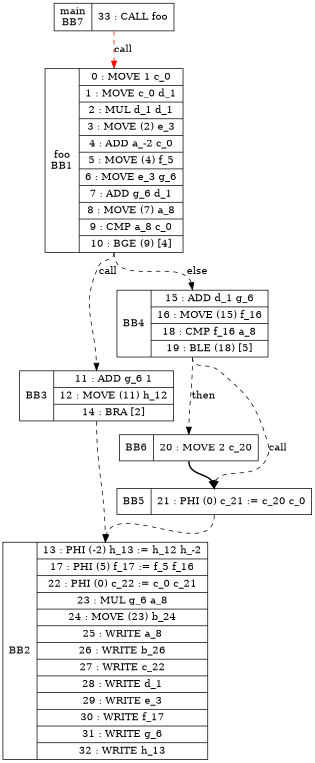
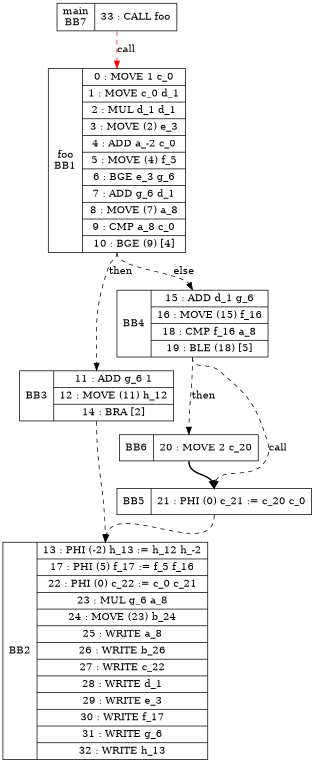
node "foo": text "6 : MOVE e_3 g_6" -> "6 : BGE e_3 g_6"
edge "foo" -> "BB3": label "call" -> "then"
